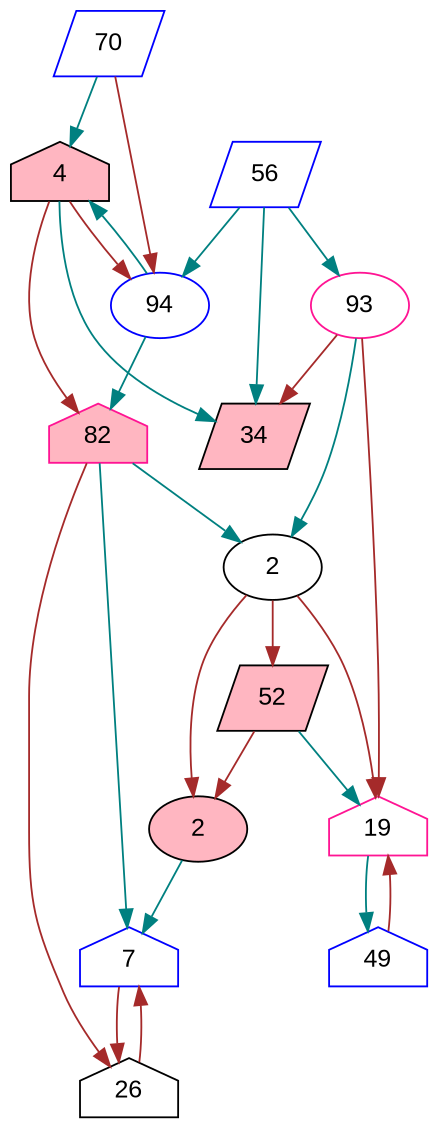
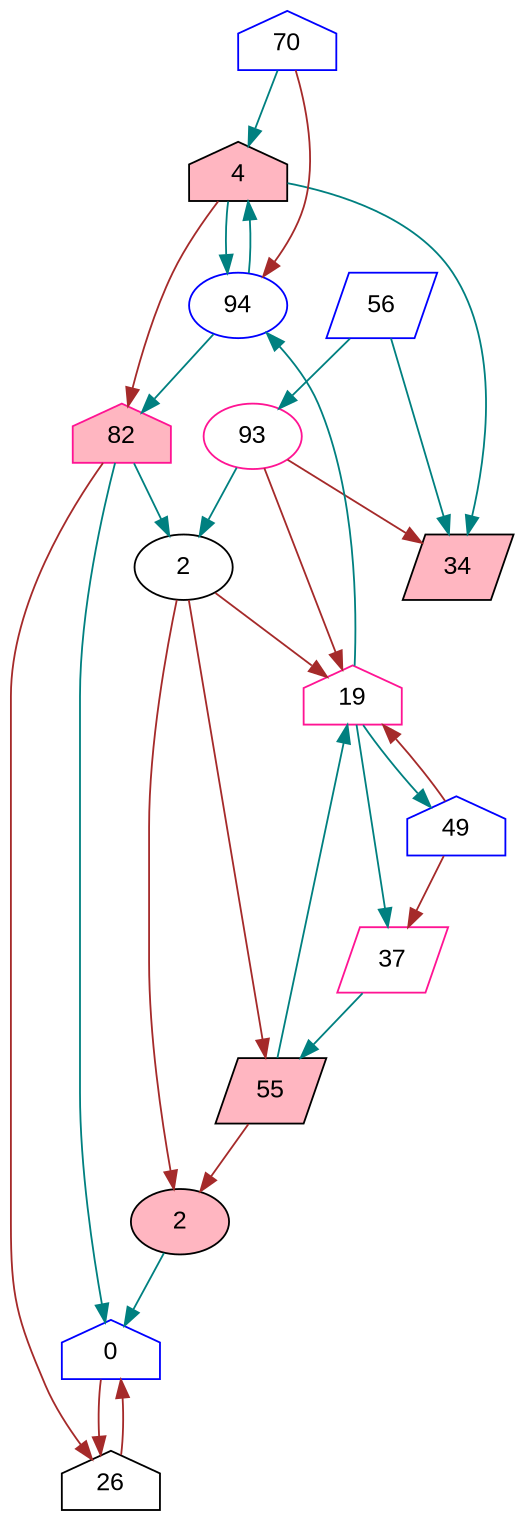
node "70": shape parallelogram -> house
edge "4" -> "94": color brown -> teal
edge "56" -> "94": now "19" -> "94"
node "52": label "52" -> "55"
node "7": label "7" -> "0"
node "37": added
